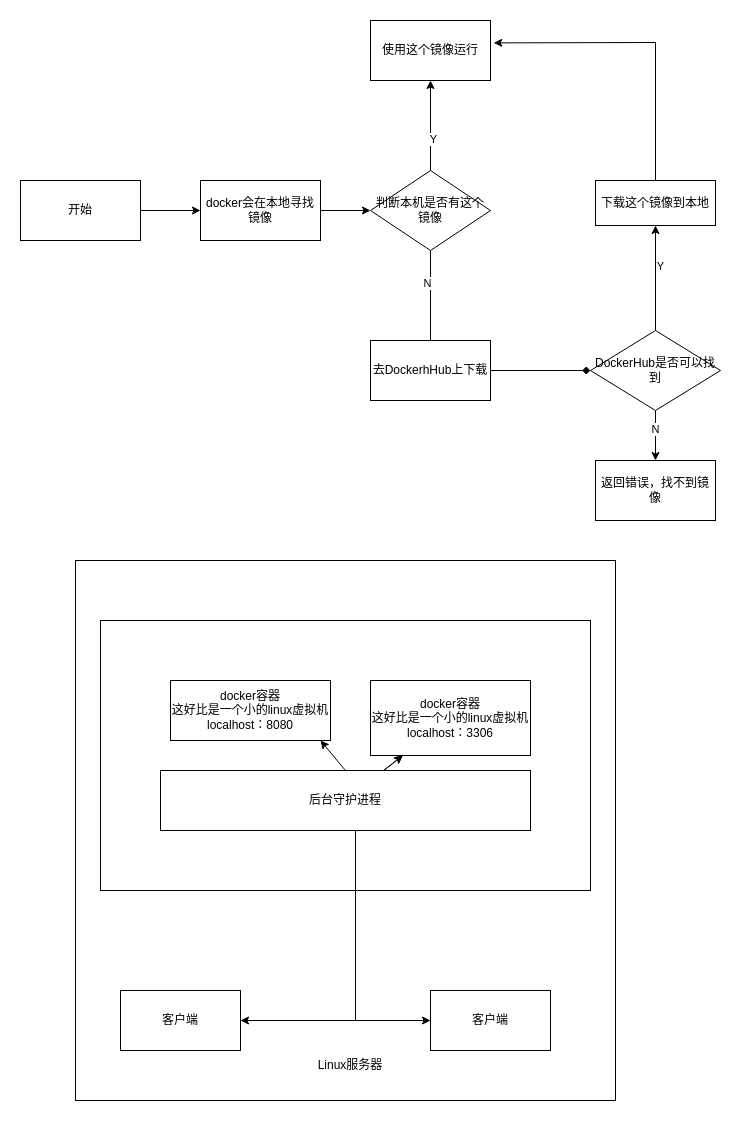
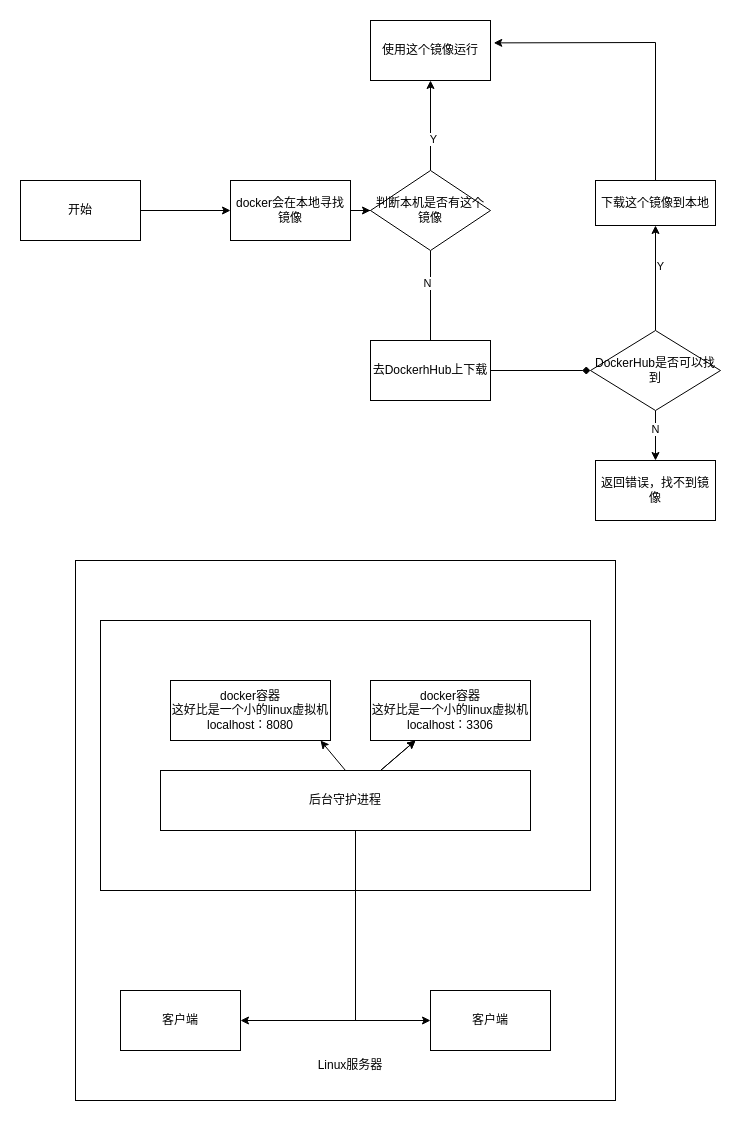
node "docker会在本地寻找镜像": moved (261, 211) -> (291, 211)
node "docker容器 这好比是一个小的linux虚拟机 localhost：3306": size 160x75 -> 160x60
